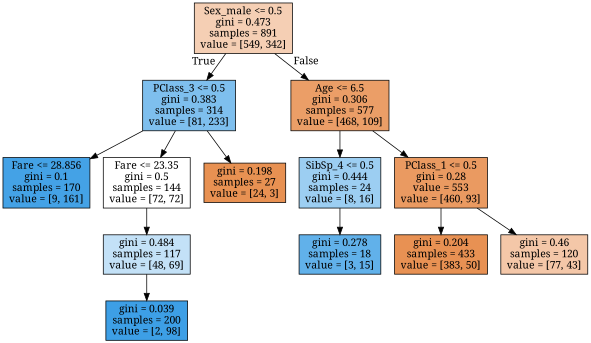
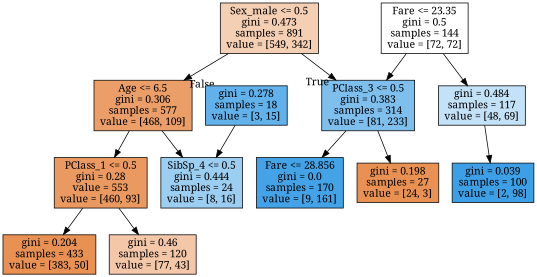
edge "PClass_3 <= 0.5 gini = 0.383 samples = 314 value = [81, 233]" -> "Fare <= 23.35 gini = 0.5 samples = 144 value = [72, 72]": reversed
node "Fare <= 28.856 gini = 0.1 samples = 170 value = [9, 161]": label "Fare <= 28.856 gini = 0.1 samples = 170 value = [9, 161]" -> "Fare <= 28.856 gini = 0.0 samples = 170 value = [9, 161]"
edge "SibSp_4 <= 0.5 gini = 0.444 samples = 24 value = [8, 16]" -> "gini = 0.278 samples = 18 value = [3, 15]": reversed
node "gini = 0.039 samples = 200 value = [2, 98]": label "gini = 0.039 samples = 200 value = [2, 98]" -> "gini = 0.039 samples = 100 value = [2, 98]"
